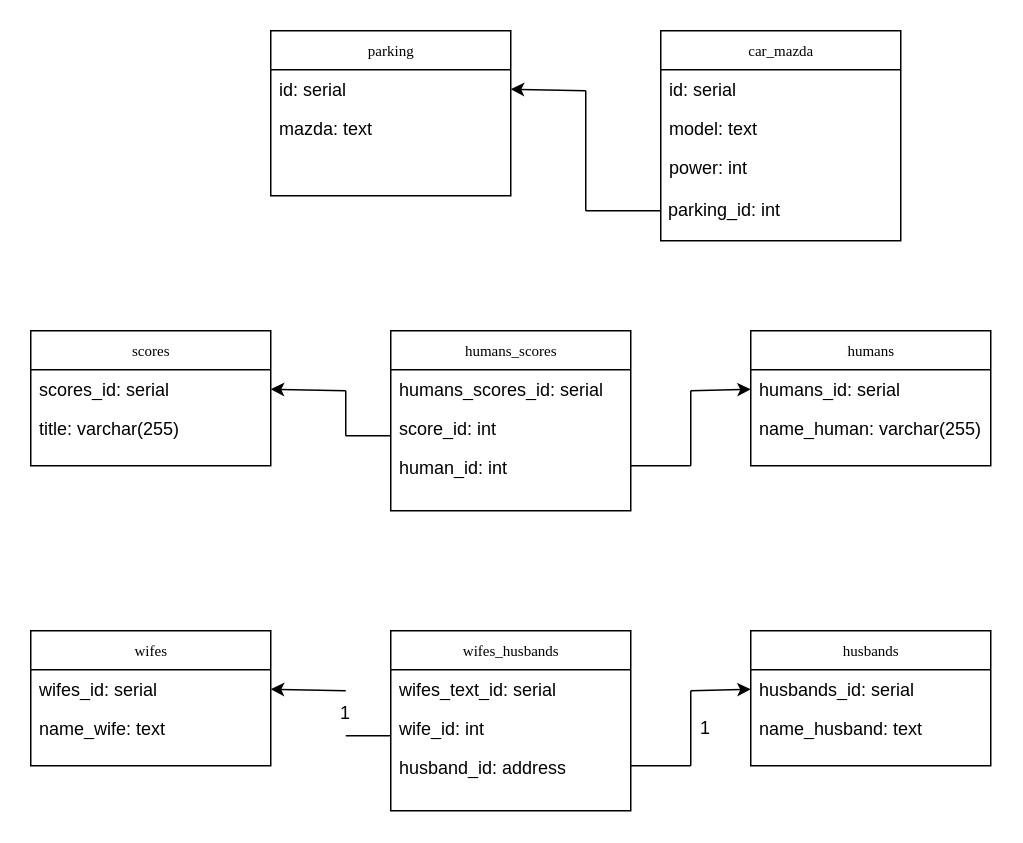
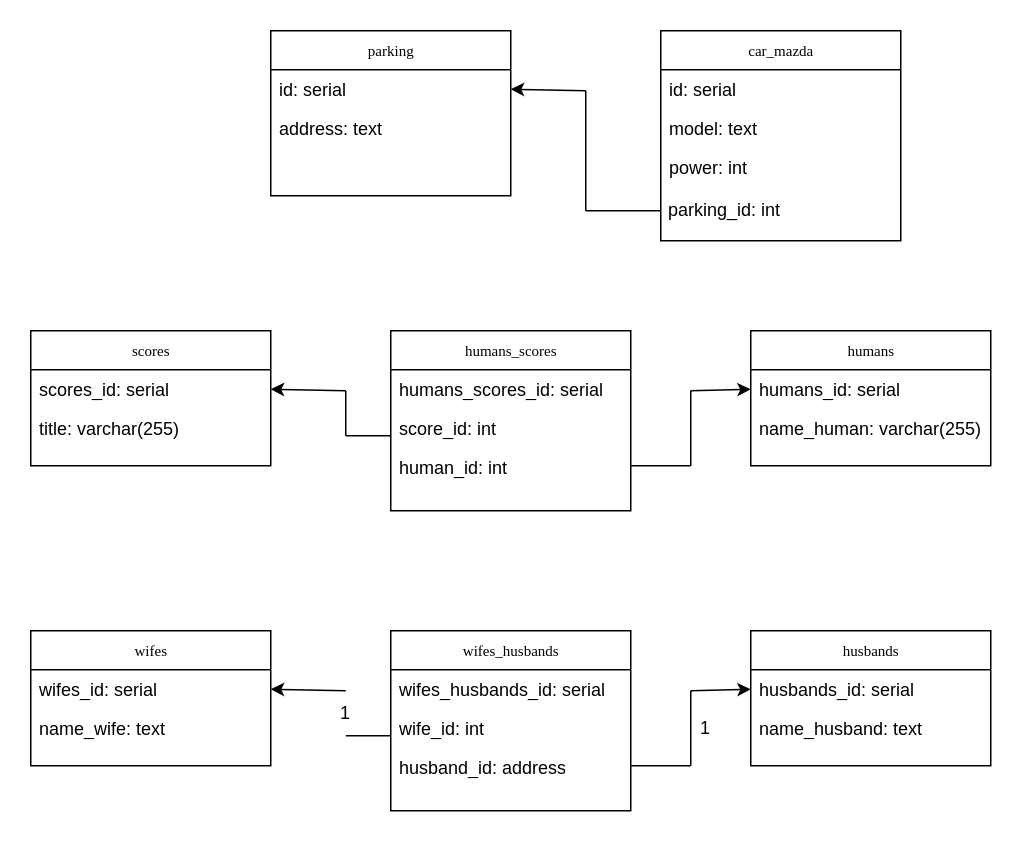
node "mazda: text": label "mazda: text" -> "address: text"
node "wifes_text_id: serial": label "wifes_text_id: serial" -> "wifes_husbands_id: serial"
